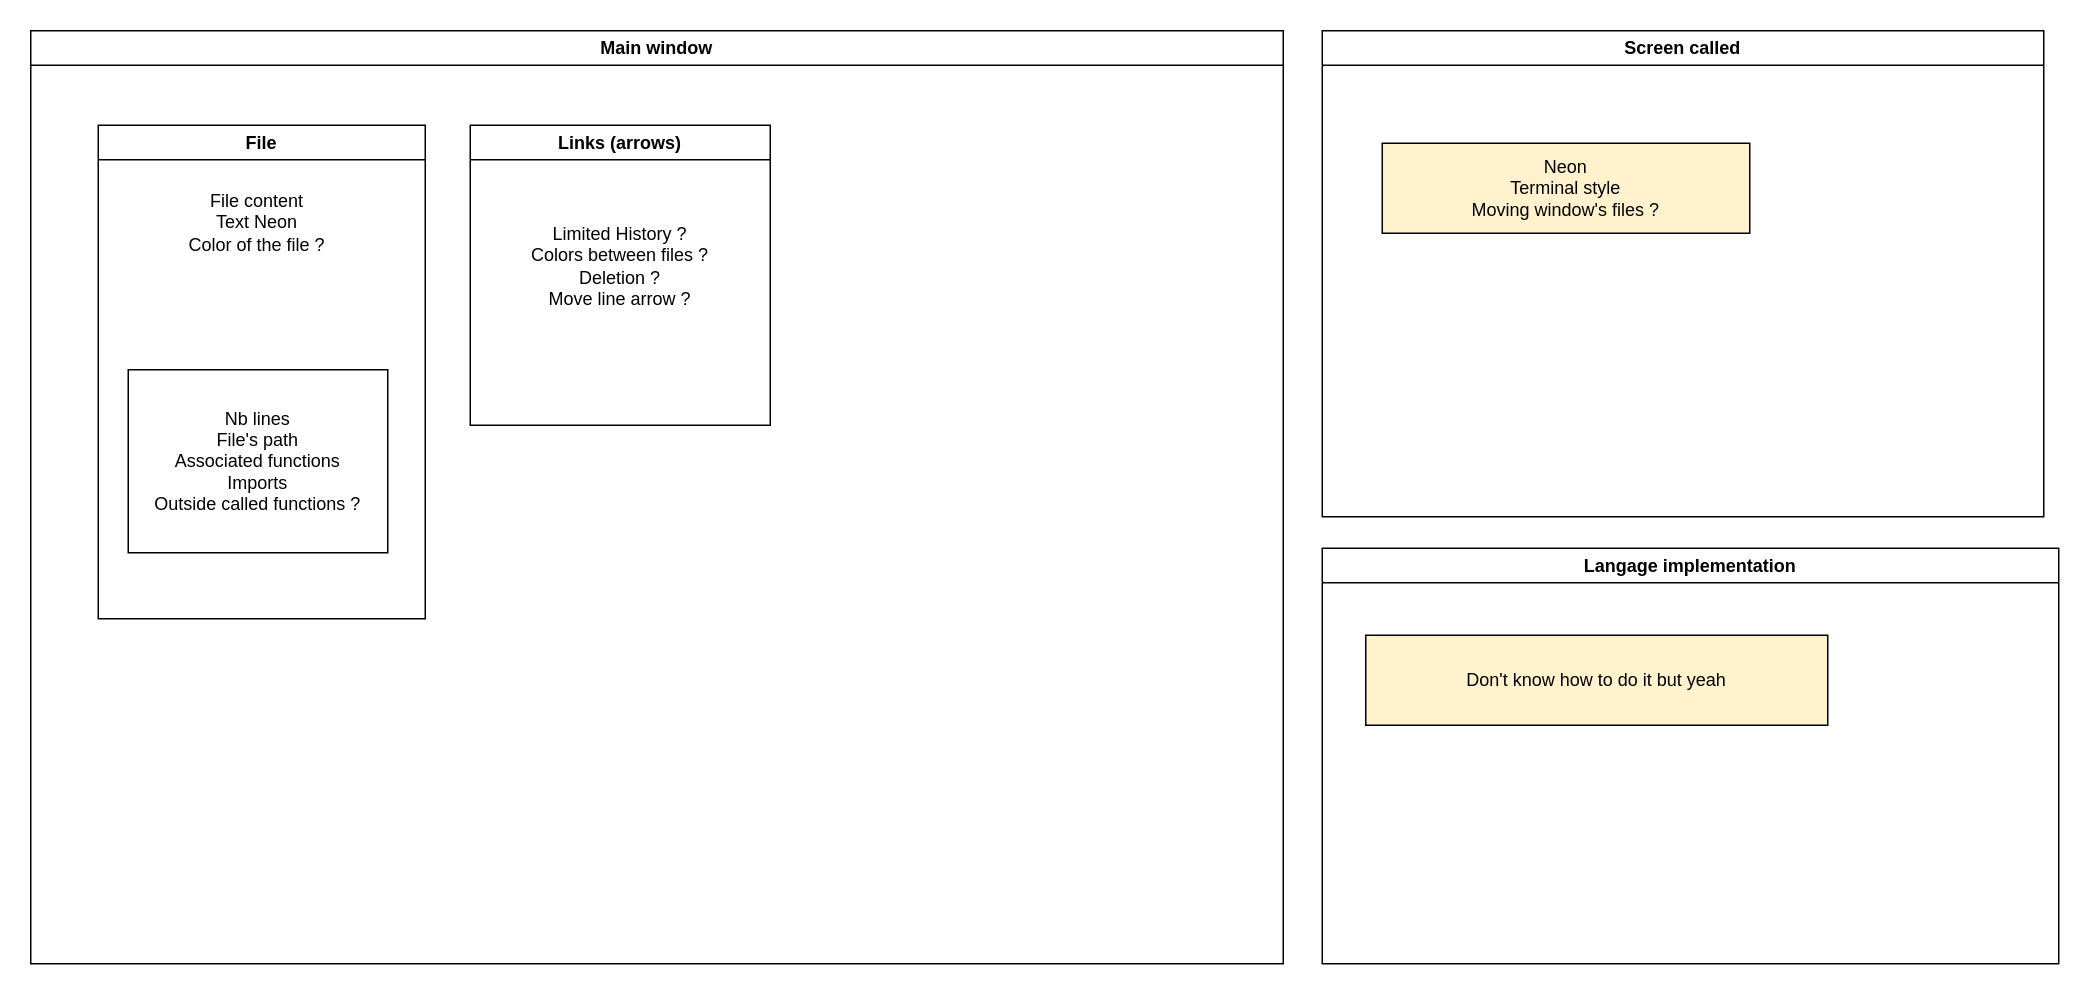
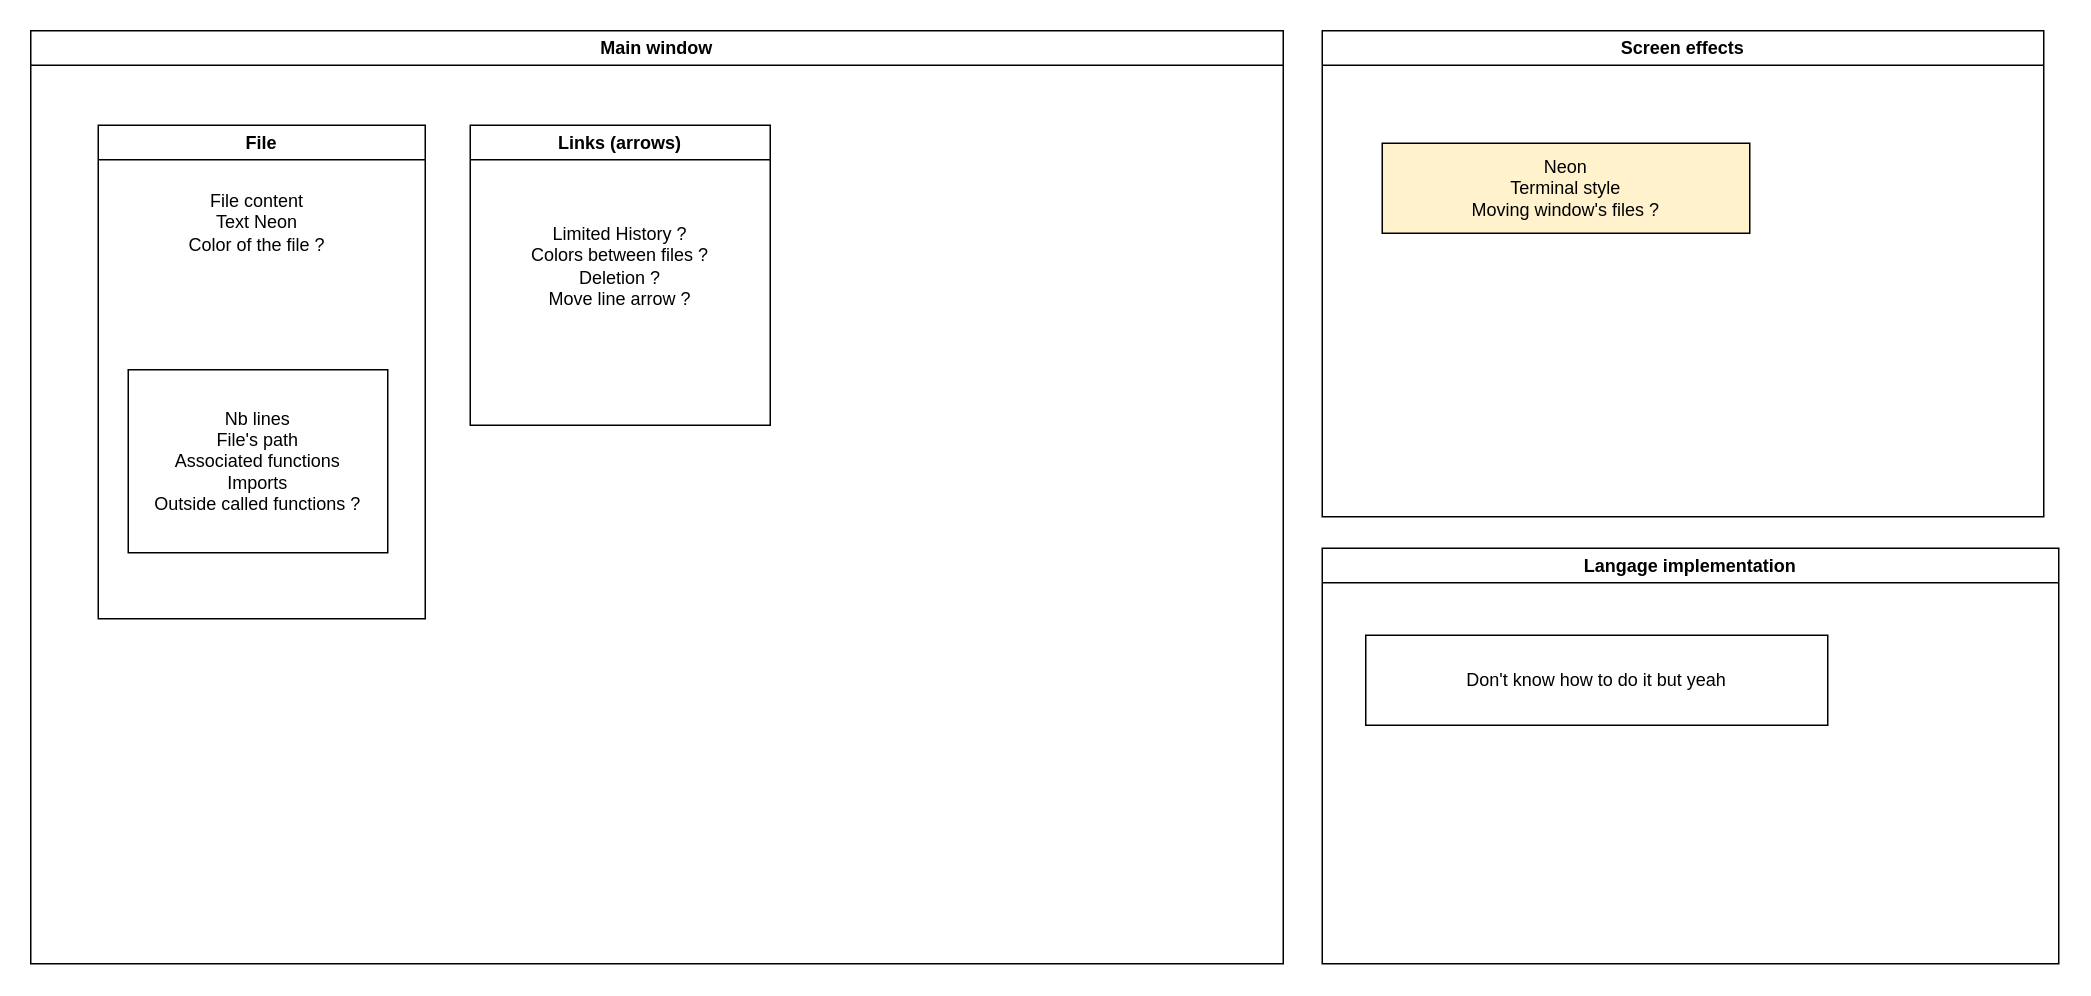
node "Screen called": label "Screen called" -> "Screen effects"
node "Don't know how to do it but yeah": fillcolor #fff2cc -> #ffffff
